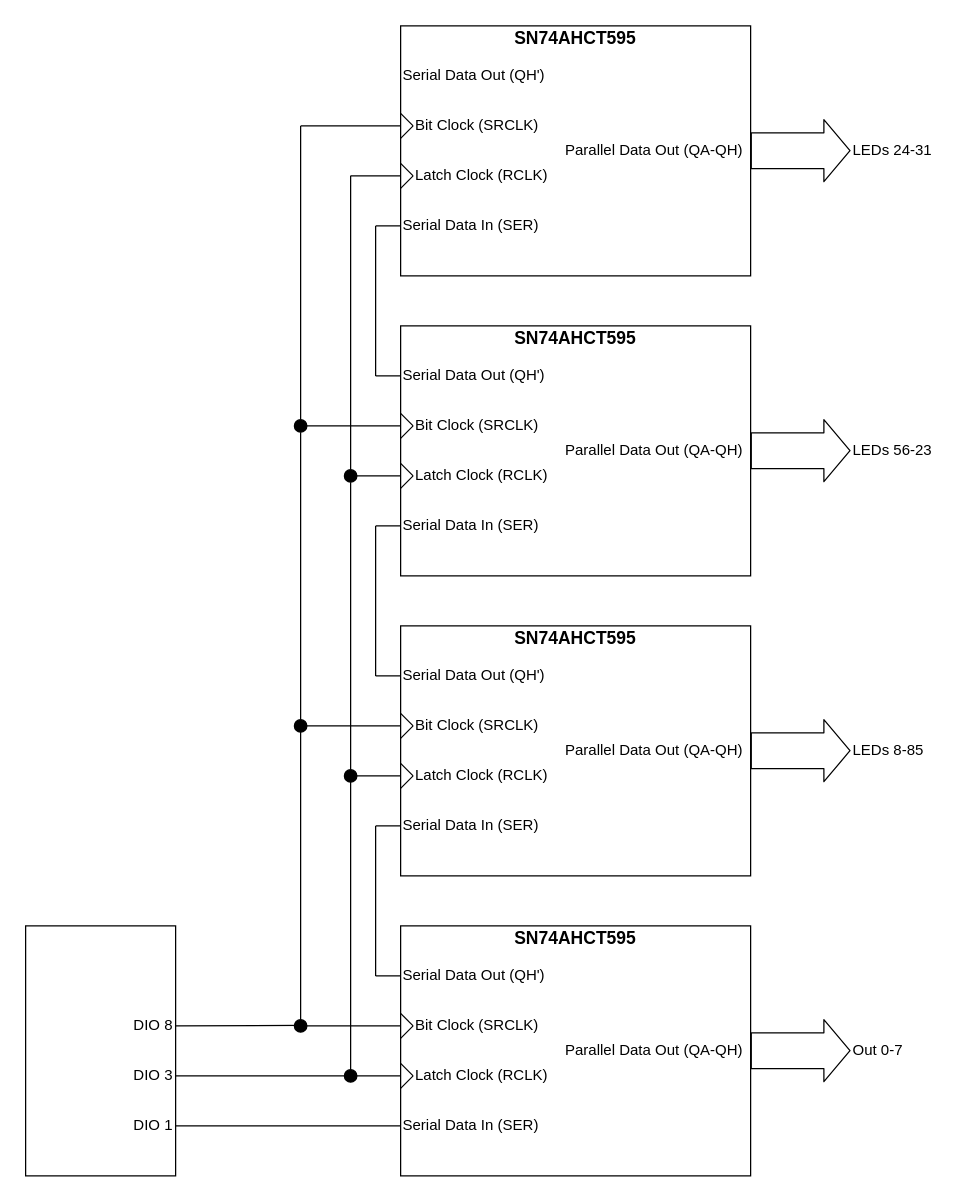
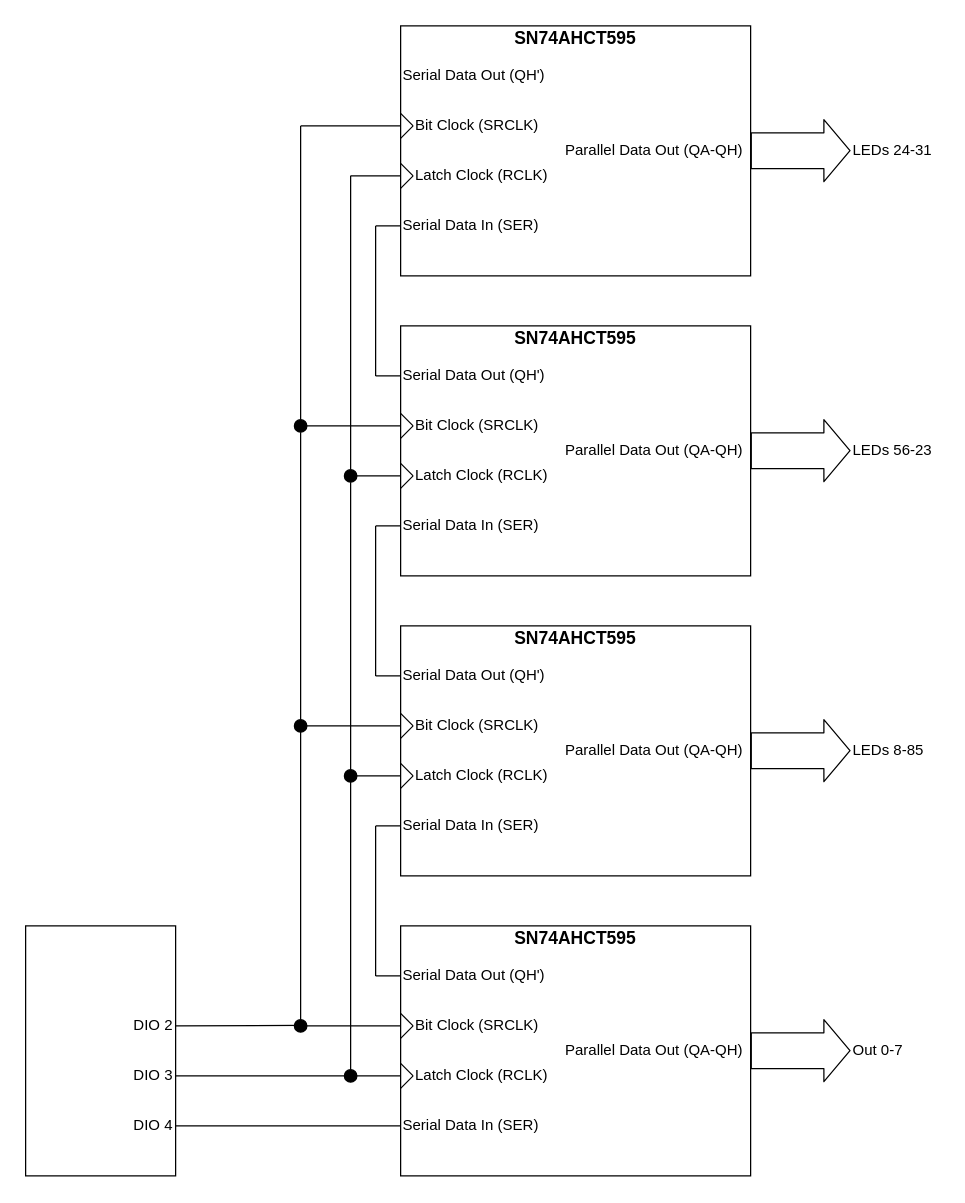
node "DIO 8": label "DIO 8" -> "DIO 2"
node "DIO 1": label "DIO 1" -> "DIO 4"
